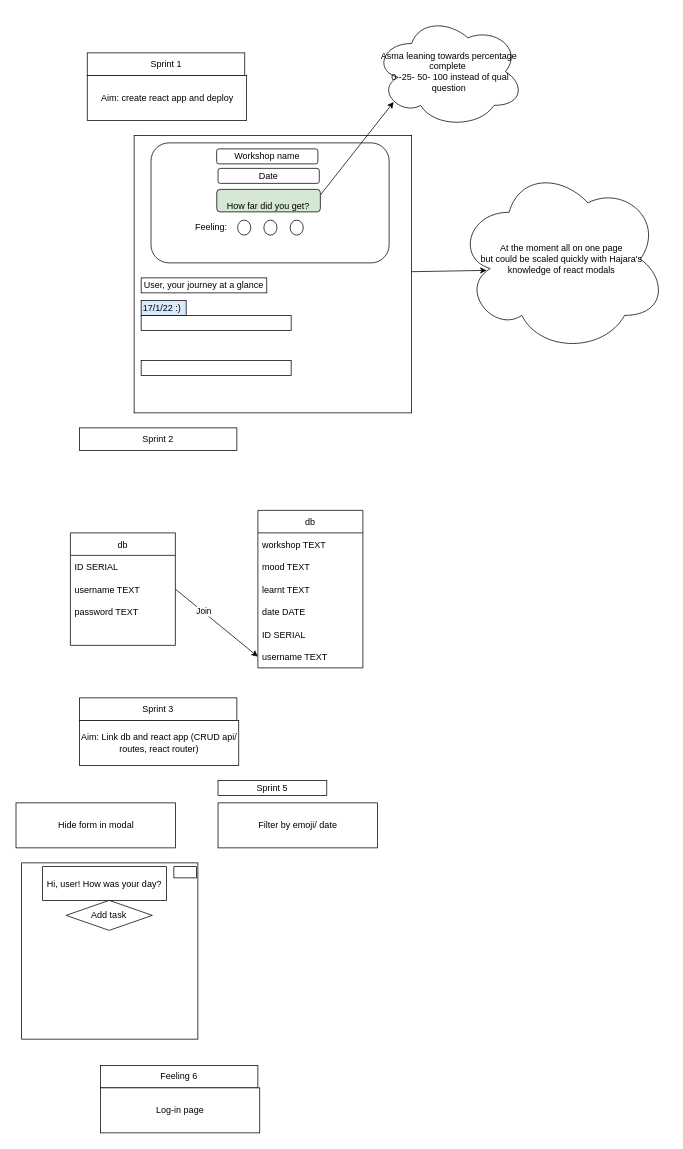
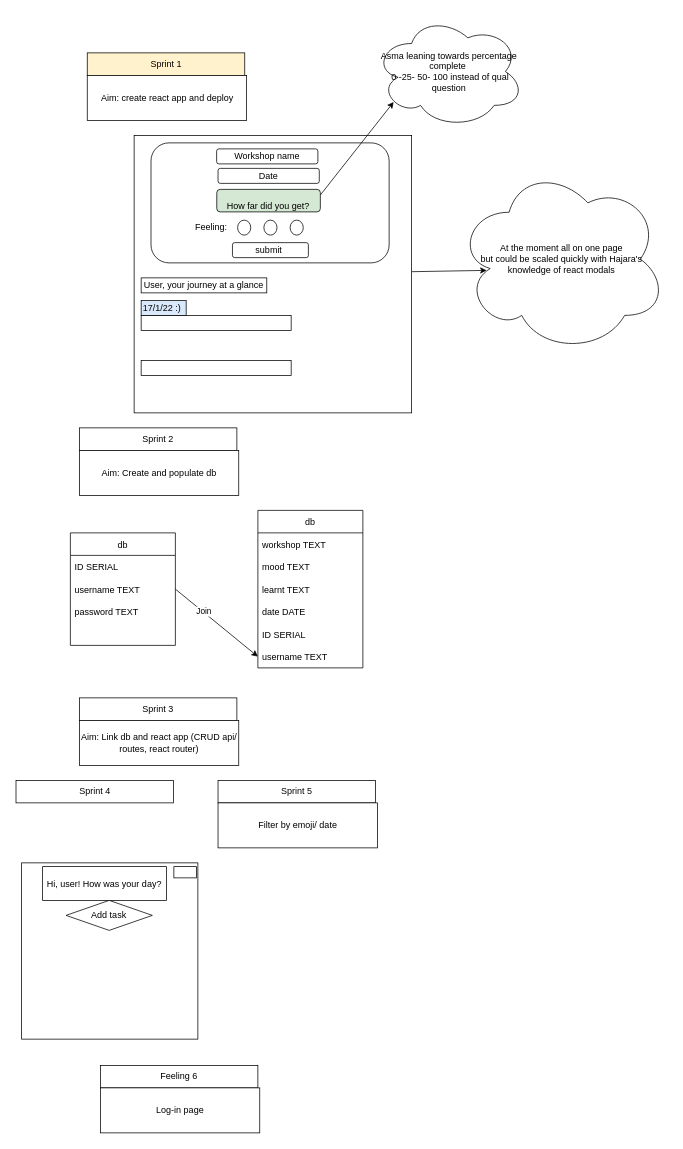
node "Sprint 1": fillcolor #ffffff -> #fff2cc
node "submit": added
node "Aim: Create and populate db": added
node "Sprint 5": size 109x15 -> 158x23
node "Sprint 4": added
node "Hide form in modal": removed
